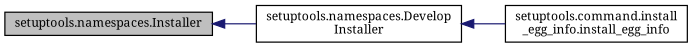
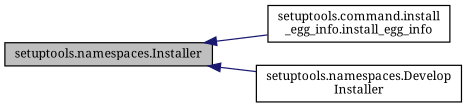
edge "setuptools.command.install _egg_info.install_egg_info" -> "setuptools.namespaces.Develop Installer": now "setuptools.command.install _egg_info.install_egg_info" -> "setuptools.namespaces.Installer"
